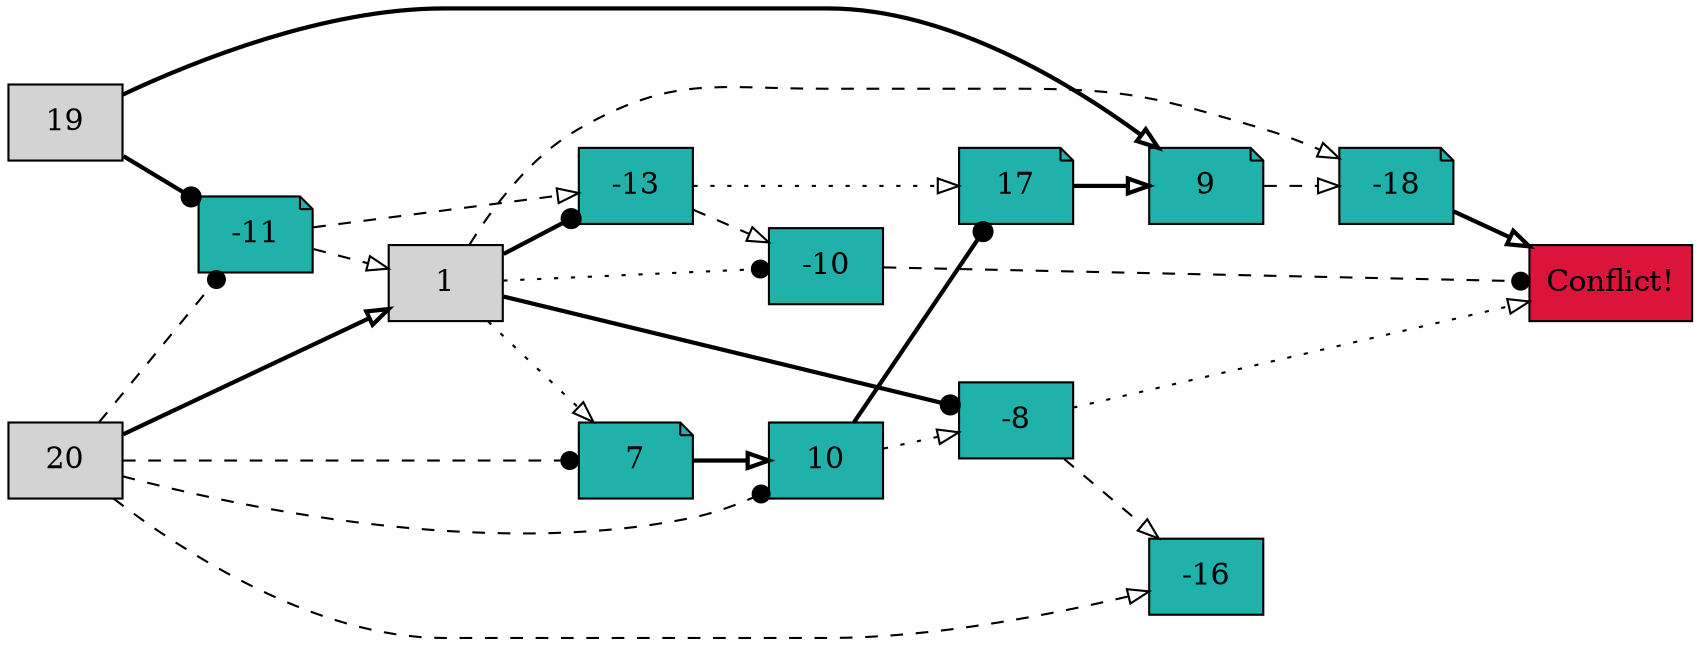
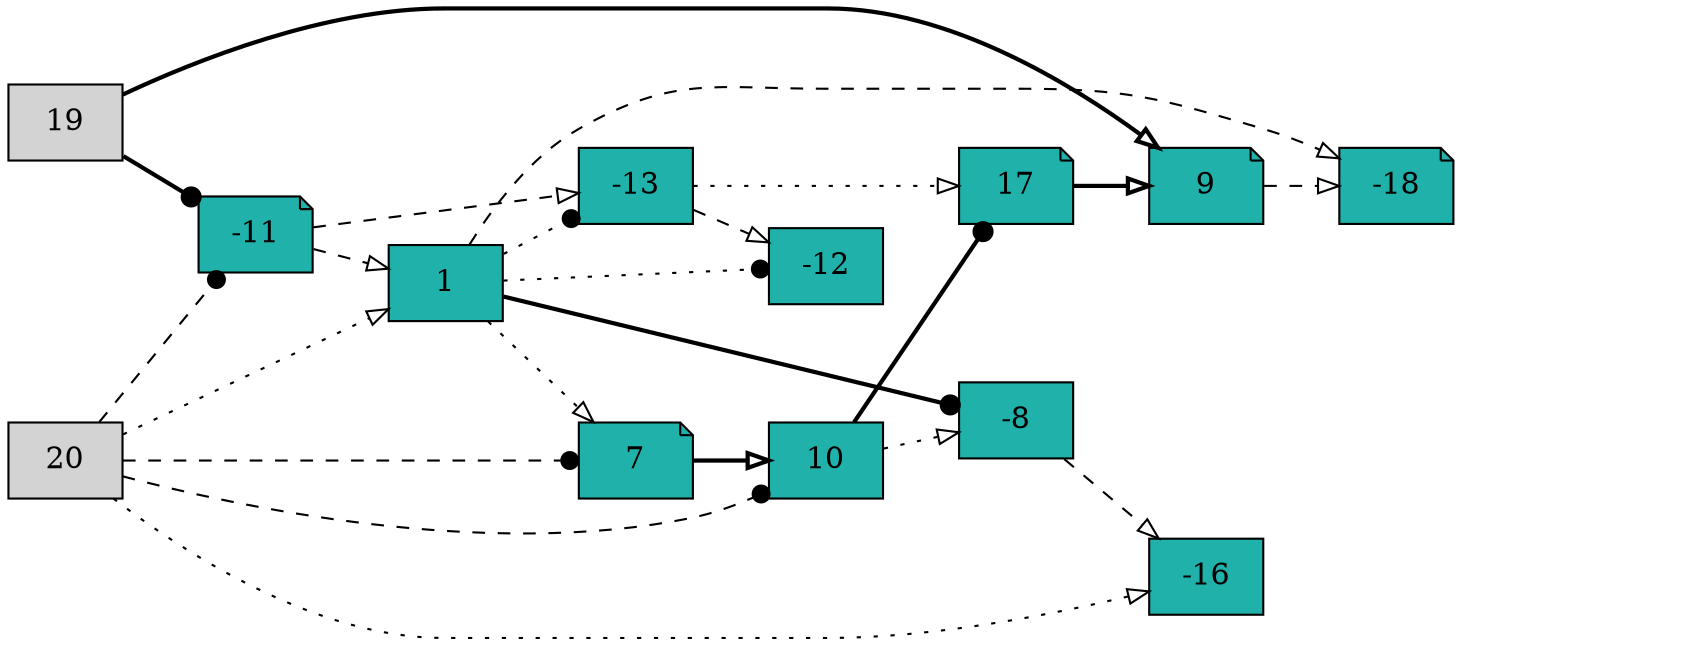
edge "1" -> "-13": style bold -> dotted
node "-10": label "-10" -> "-12"
node "1": fillcolor lightgrey -> lightseagreen
node "Conflict!": removed
edge "20" -> "1": style bold -> dotted
edge "20" -> "-16": style dashed -> dotted
